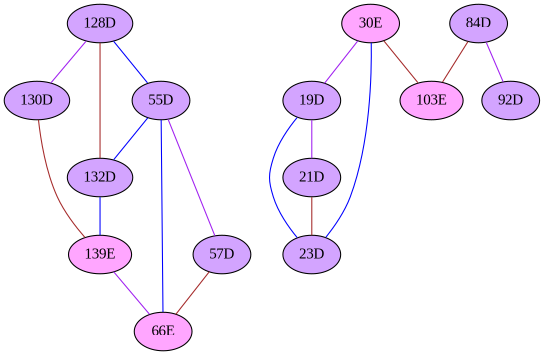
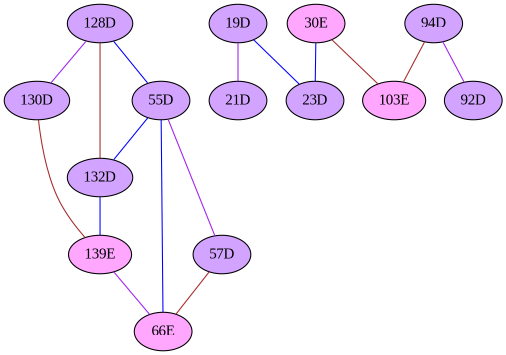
node "84D": label "84D" -> "94D"
edge "30E" -- "19D": removed
edge "21D" -- "23D": removed
